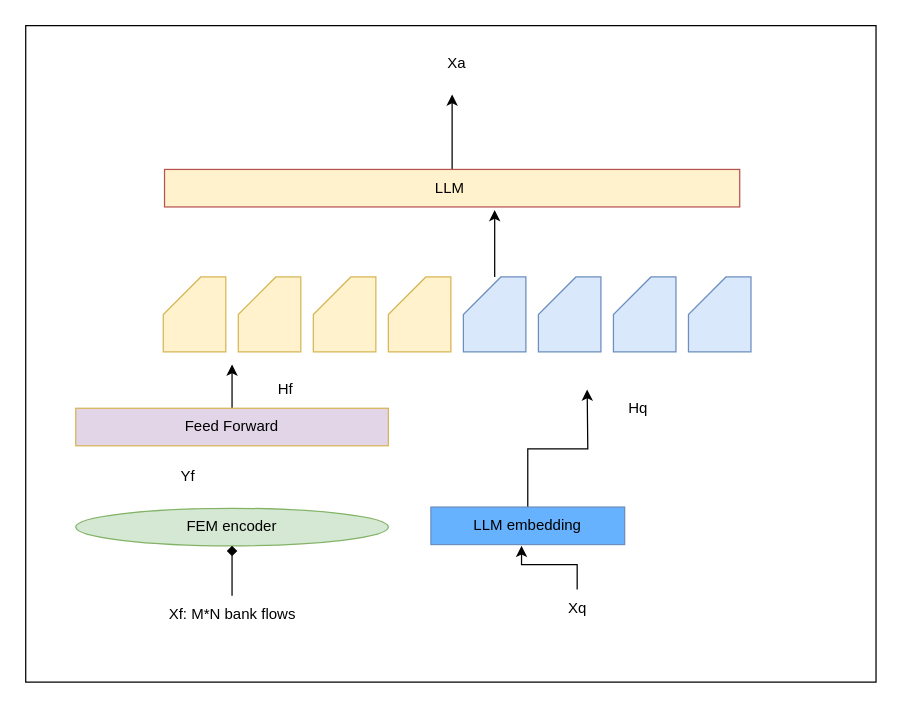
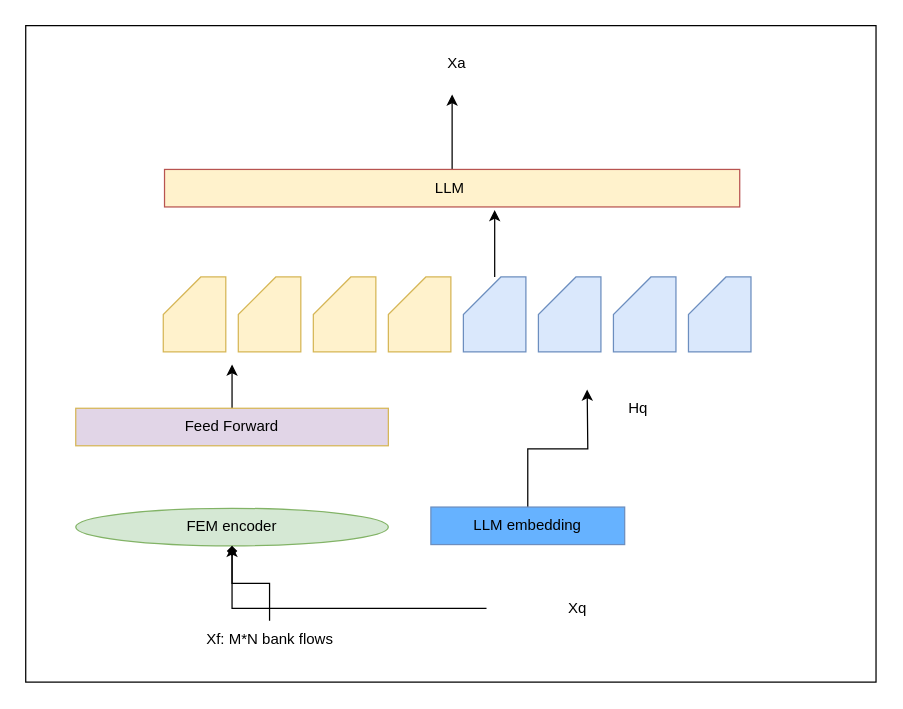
node "Hf": removed
node "Yf": removed
edge "Xq" -> "LLM embedding": now "Xq" -> "FEM encoder"
node "Xf: M*N bank flows": moved (232, 614) -> (269, 639)
